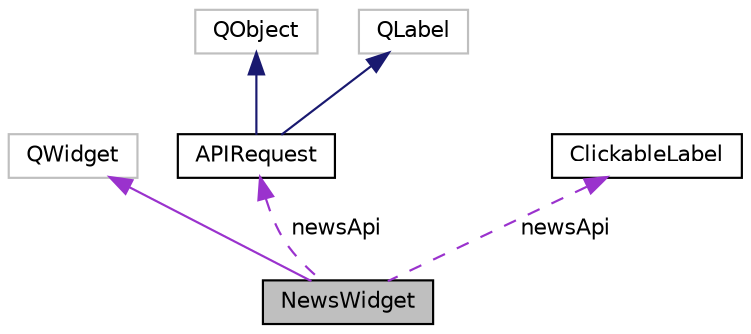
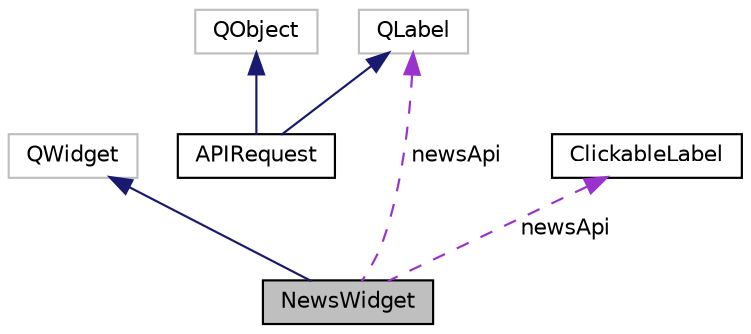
edge "NewsWidget" -> "QWidget": color darkorchid3 -> midnightblue
edge "NewsWidget" -> "APIRequest": now "NewsWidget" -> "QLabel"
